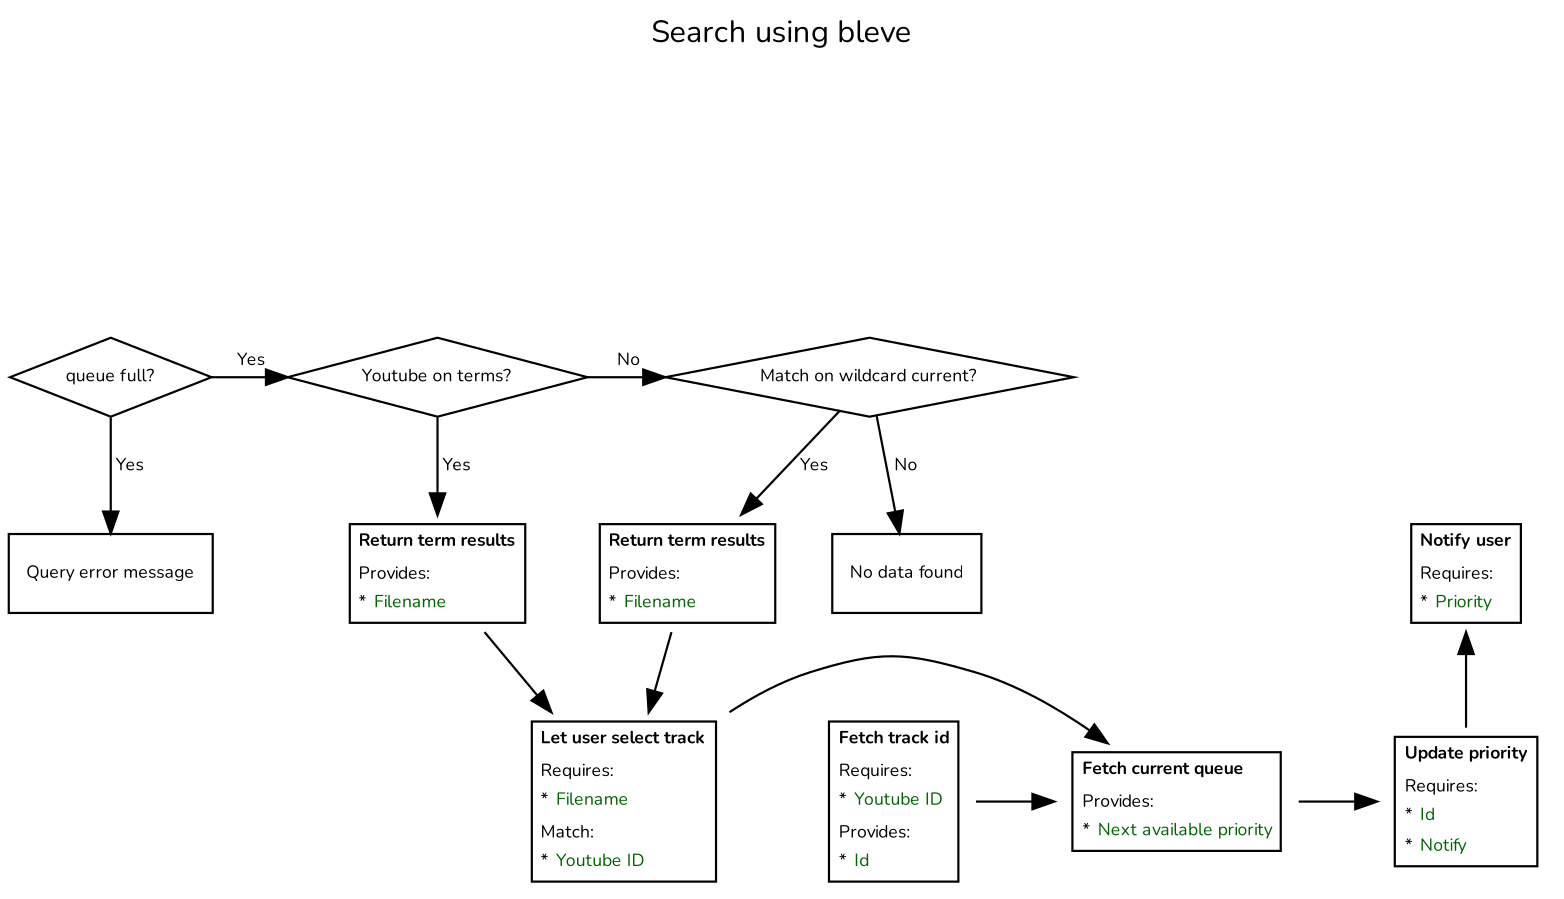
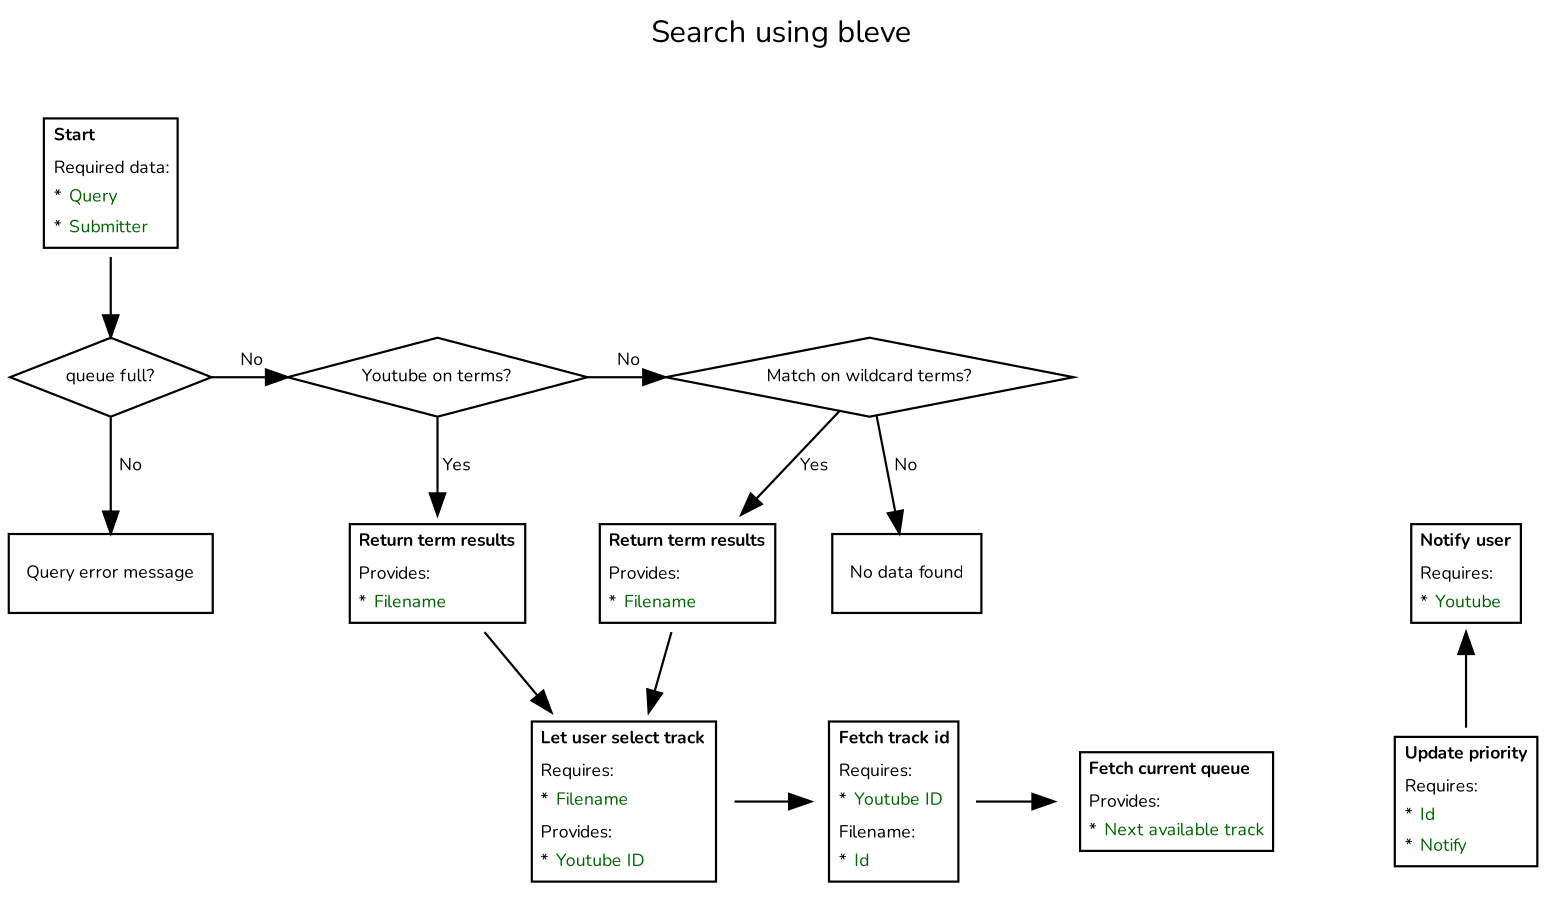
node "Start": added
edge "queue full?" -> "Youtube on terms?": label " Yes" -> " No"
node "Match on wildcard current?": label "Match on wildcard current?" -> "Match on wildcard terms?"
edge "queue full?" -> "Query error message": label " Yes" -> " No"
node "Notify user": text "Priority" -> "Youtube"
edge "Let user select track" -> "Fetch current queue": now "Let user select track" -> "Fetch track id"
edge "Fetch current queue" -> "Update priority": removed
node "Fetch current queue": text "Next available priority" -> "Next available track"
node "Let user select track": text "Match:" -> "Provides:"
node "Fetch track id": text "Provides:" -> "Filename:"
